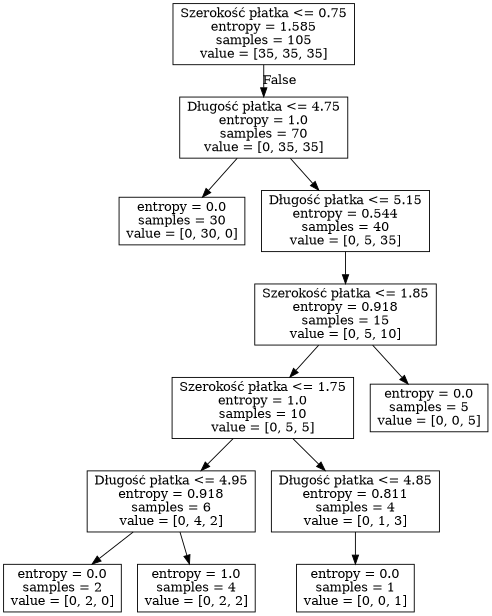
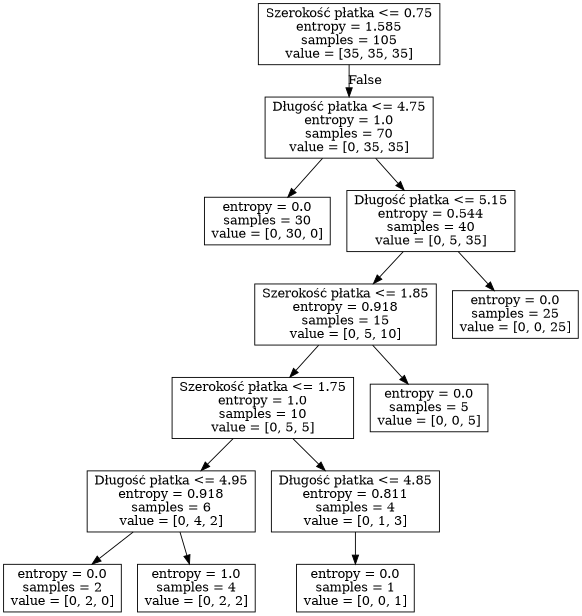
node "entropy = 0.0 samples = 25 value = [0, 0, 25]": added
